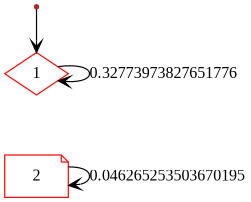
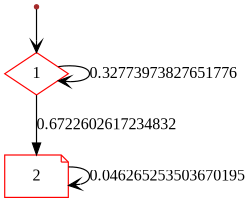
edge "1" -> "2": added, label "0.6722602617234832"
